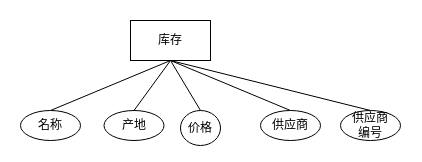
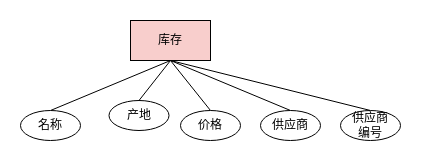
node "库存": fillcolor #ffffff -> #f8cecc
node "产地": moved (134, 126) -> (139, 116)
node "价格": size 40x35 -> 60x30
